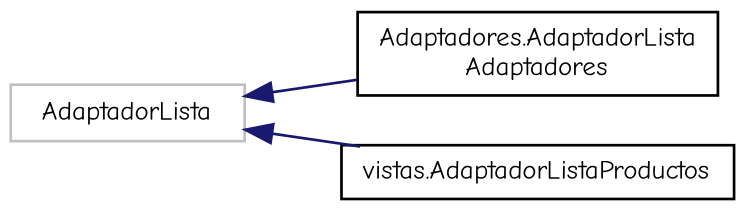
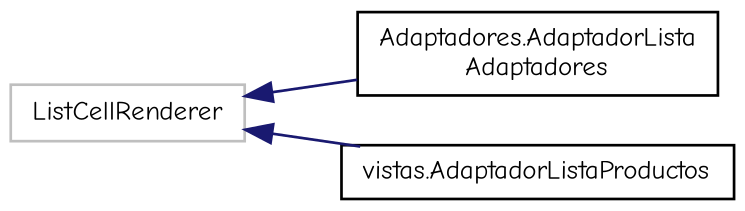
node "AdaptadorLista": label "AdaptadorLista" -> "ListCellRenderer"
